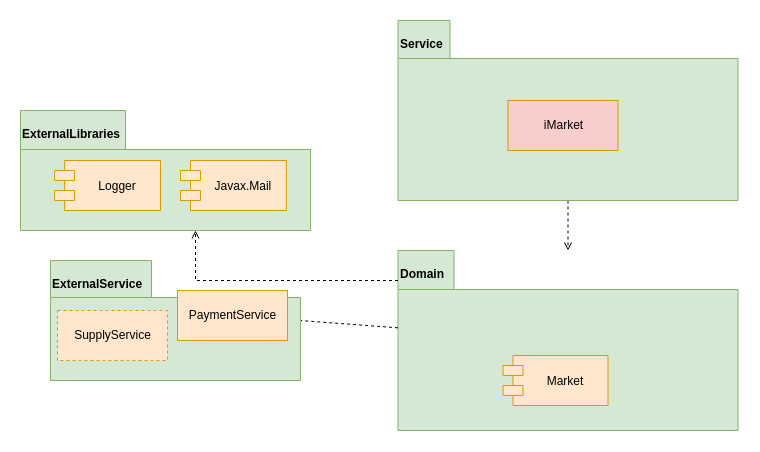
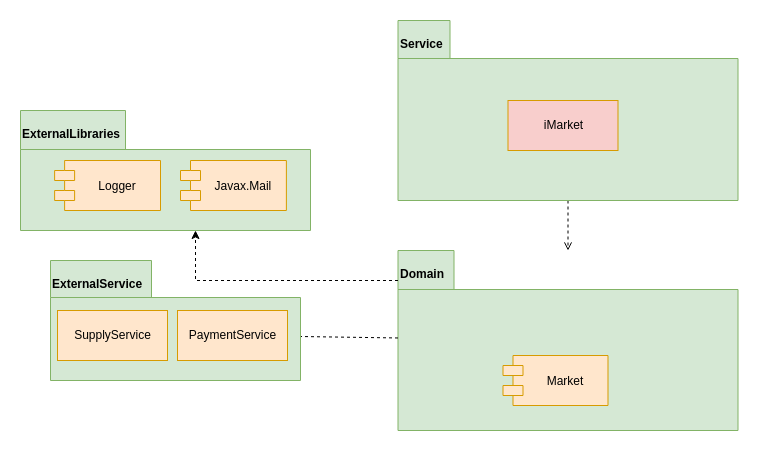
edge "Domain" -> "ExternalLibraries": arrowhead open -> classic
node "PaymentService": moved (233, 316) -> (233, 336)
node "SupplyService": style dashed -> solid
